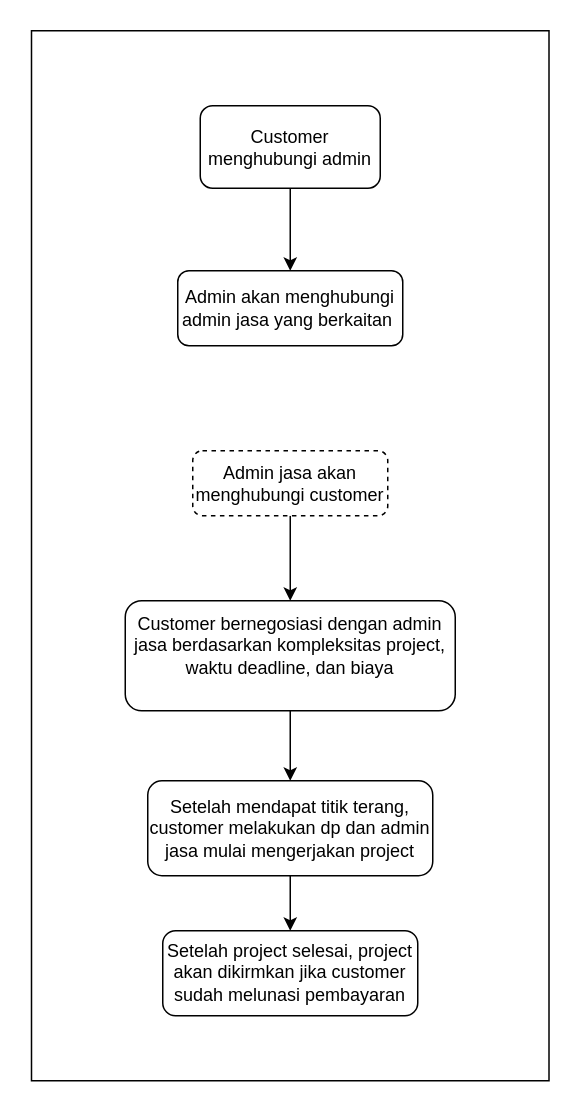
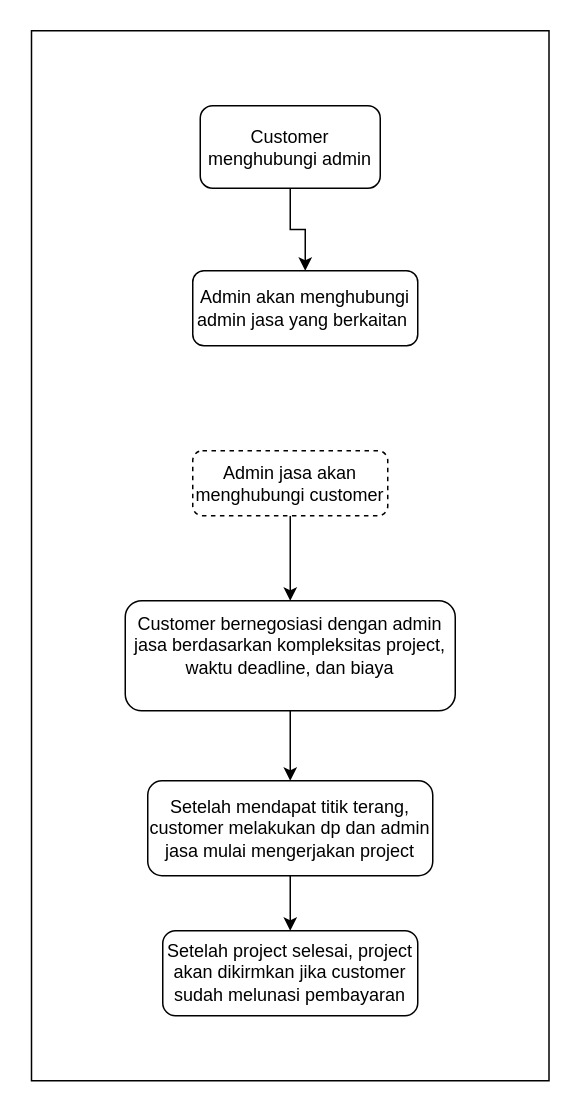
node "Admin akan menghubungi admin jasa yang berkaitan": moved (290, 308) -> (305, 308)
